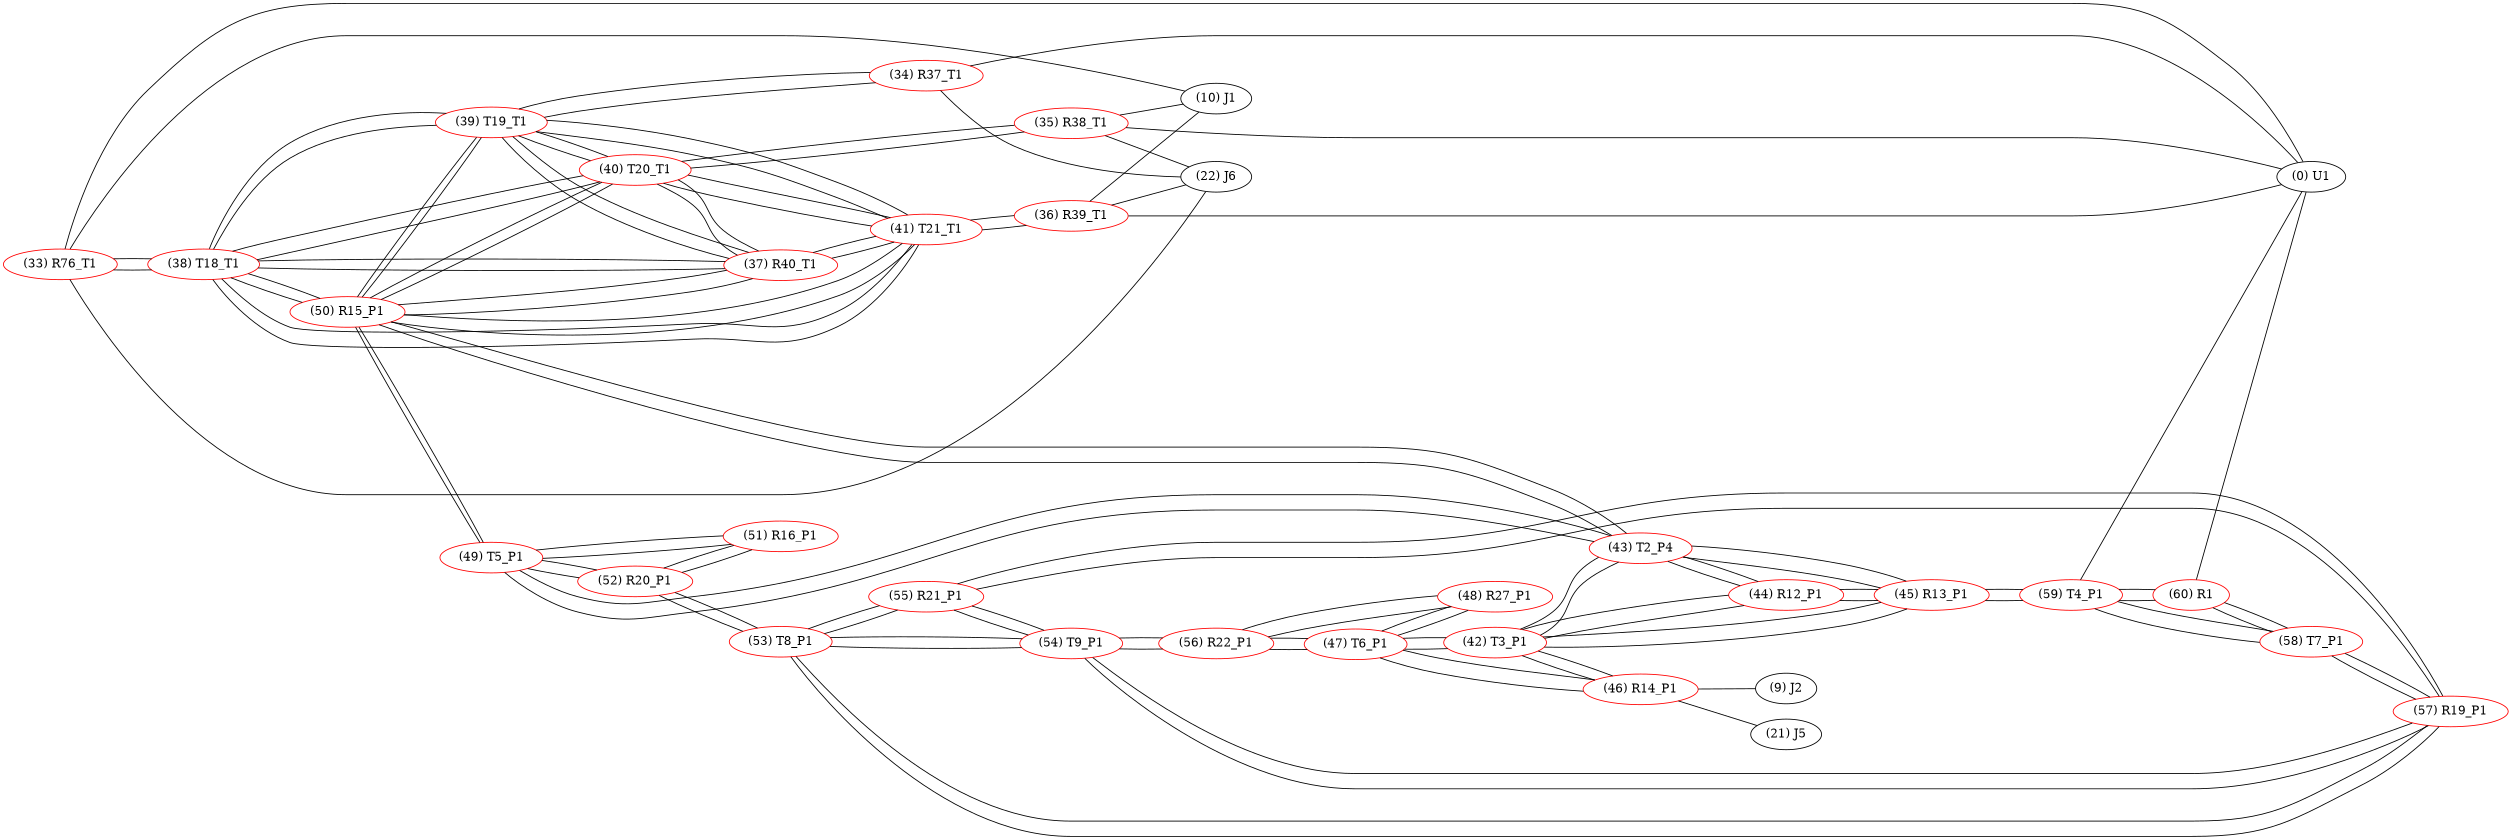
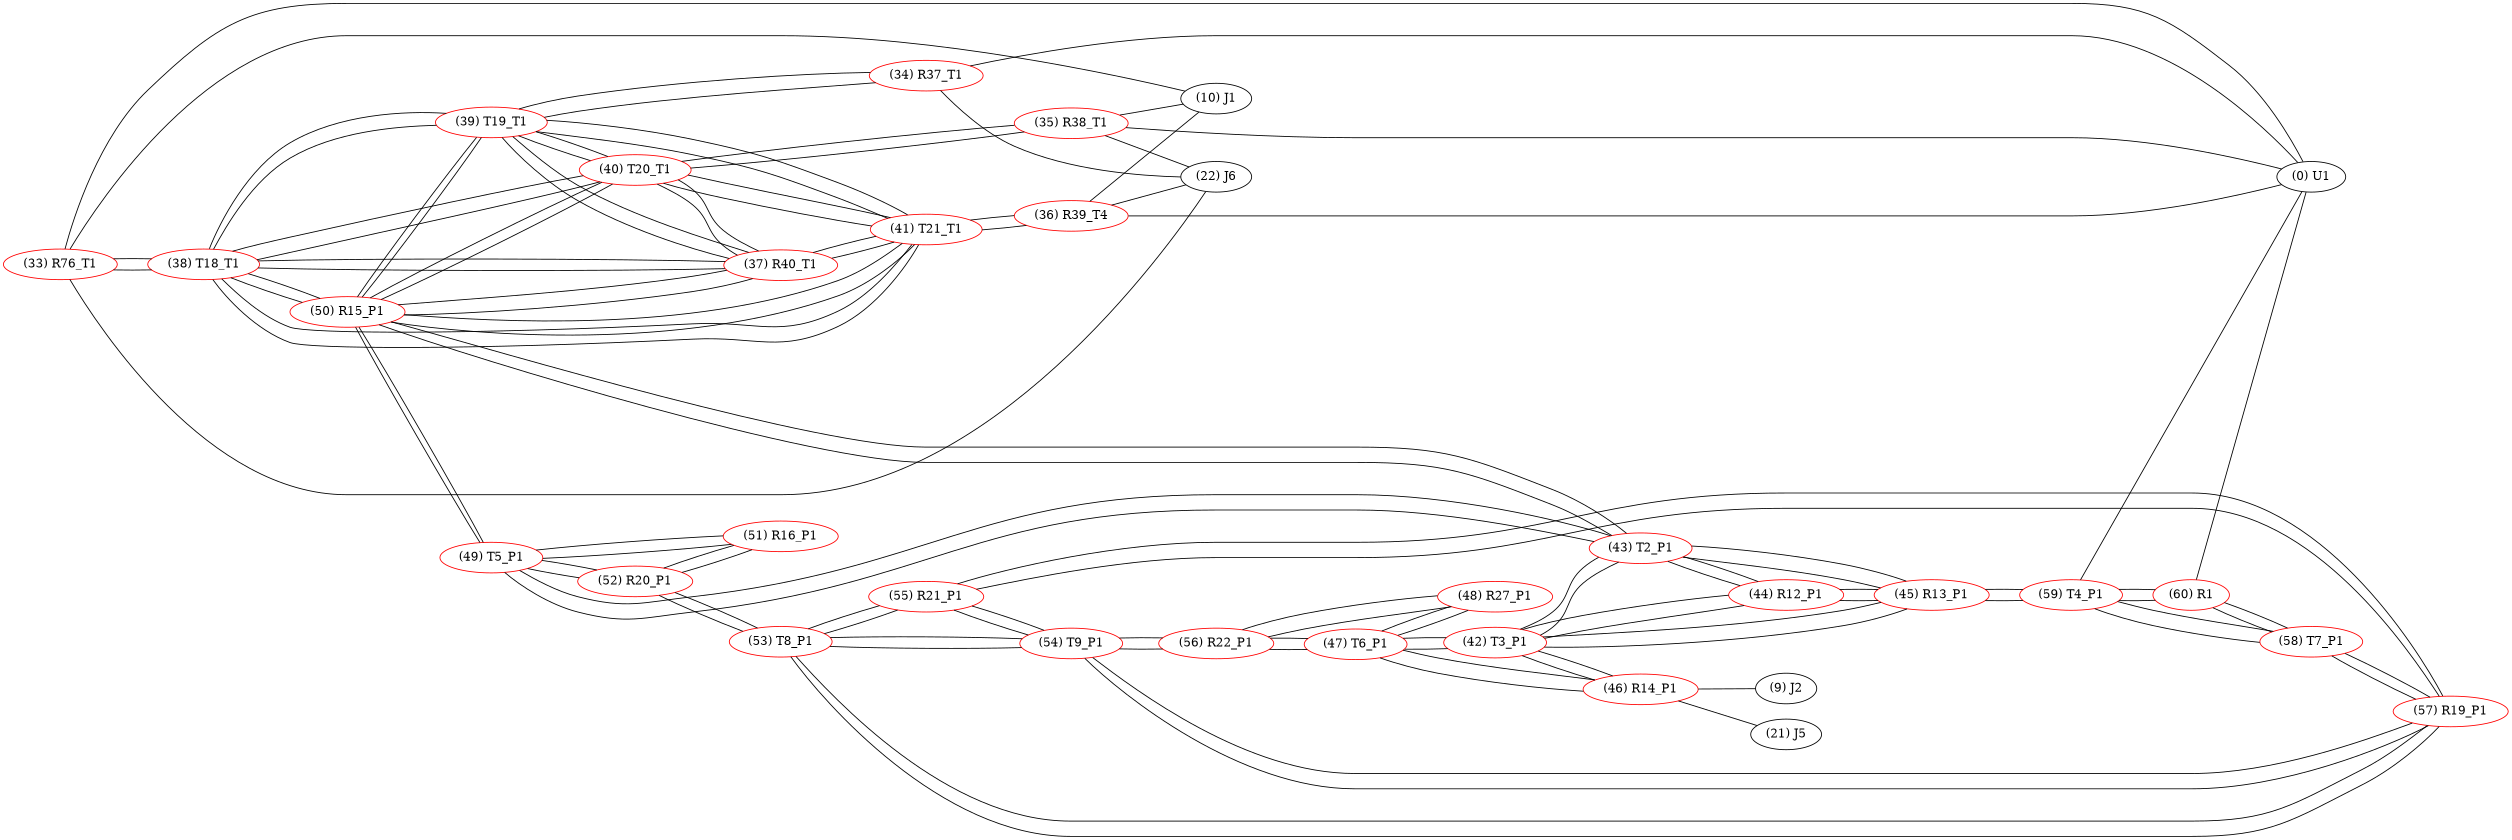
node "(36) R39_T1": label "(36) R39_T1" -> "(36) R39_T4"
node "(43) T2_P4": label "(43) T2_P4" -> "(43) T2_P1"
